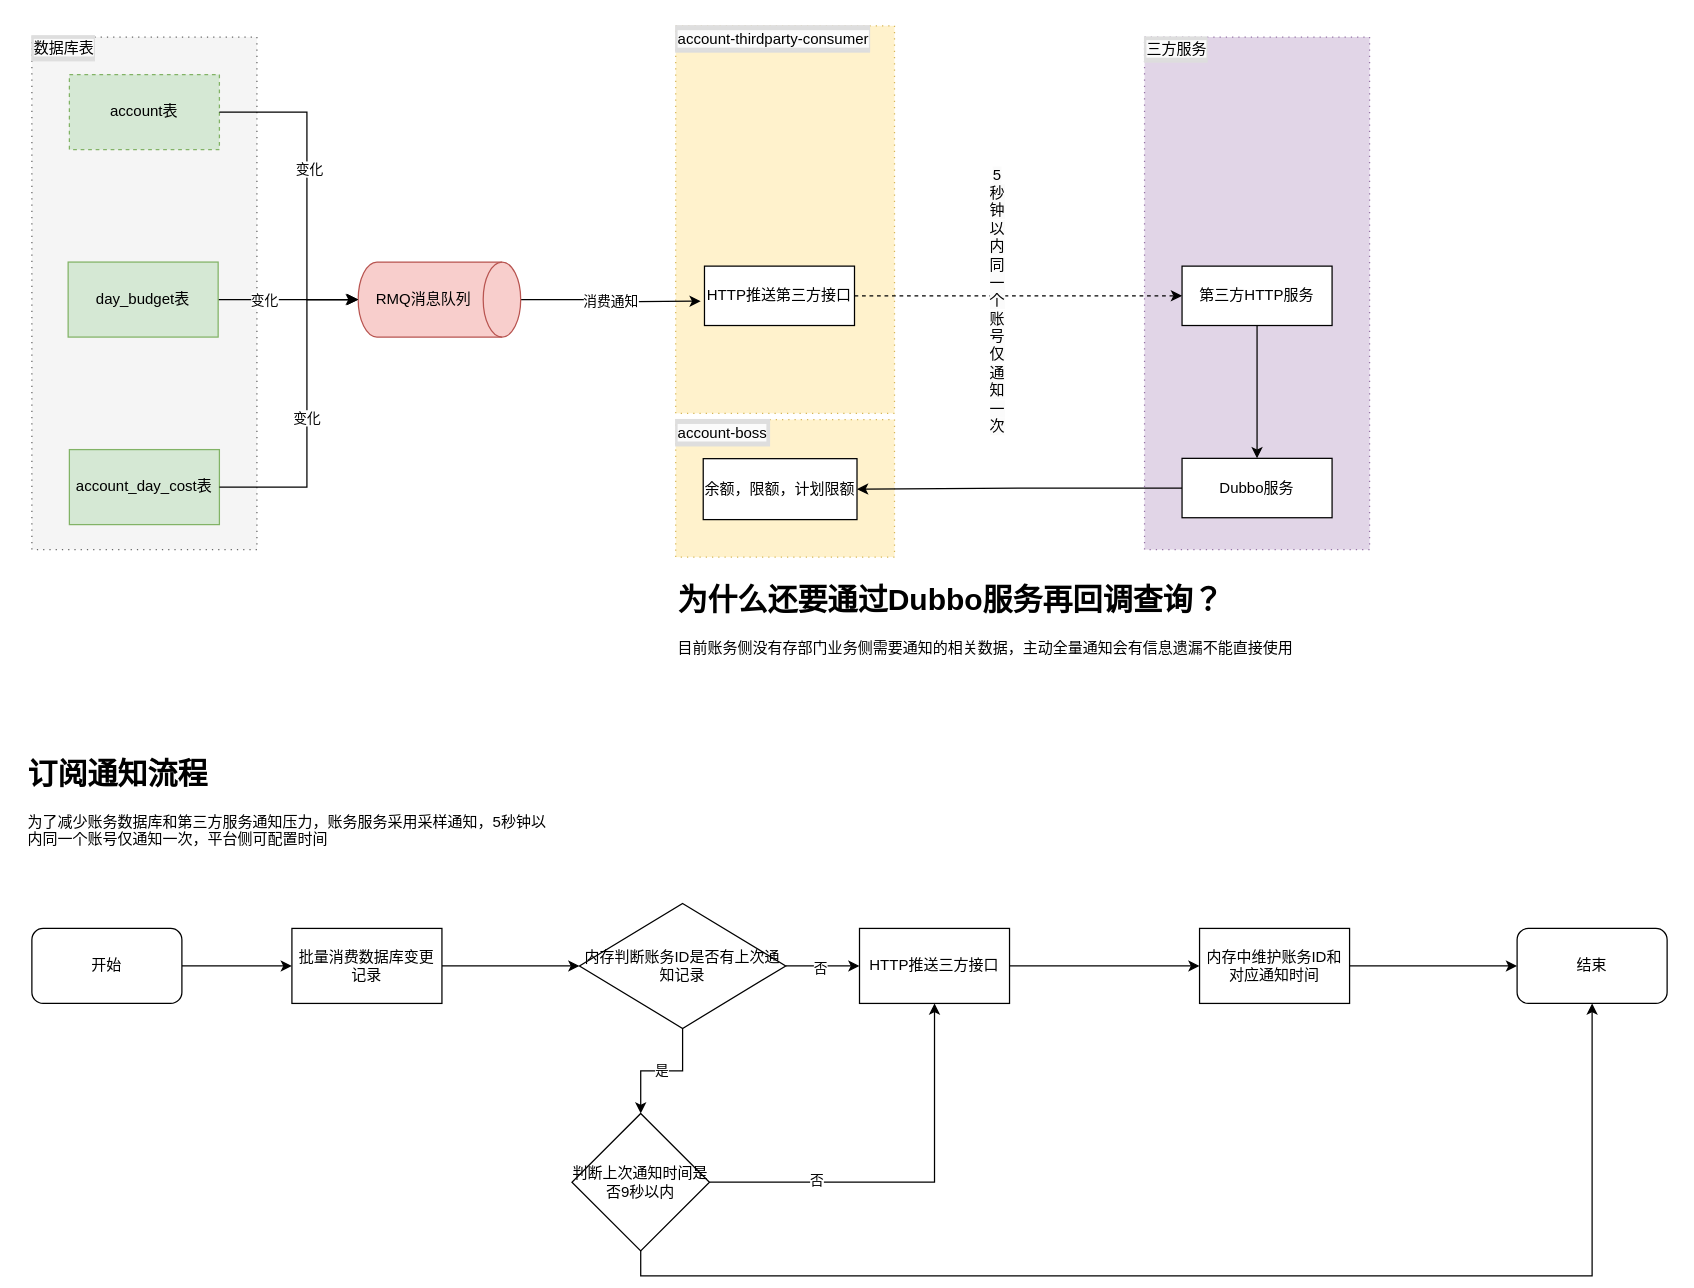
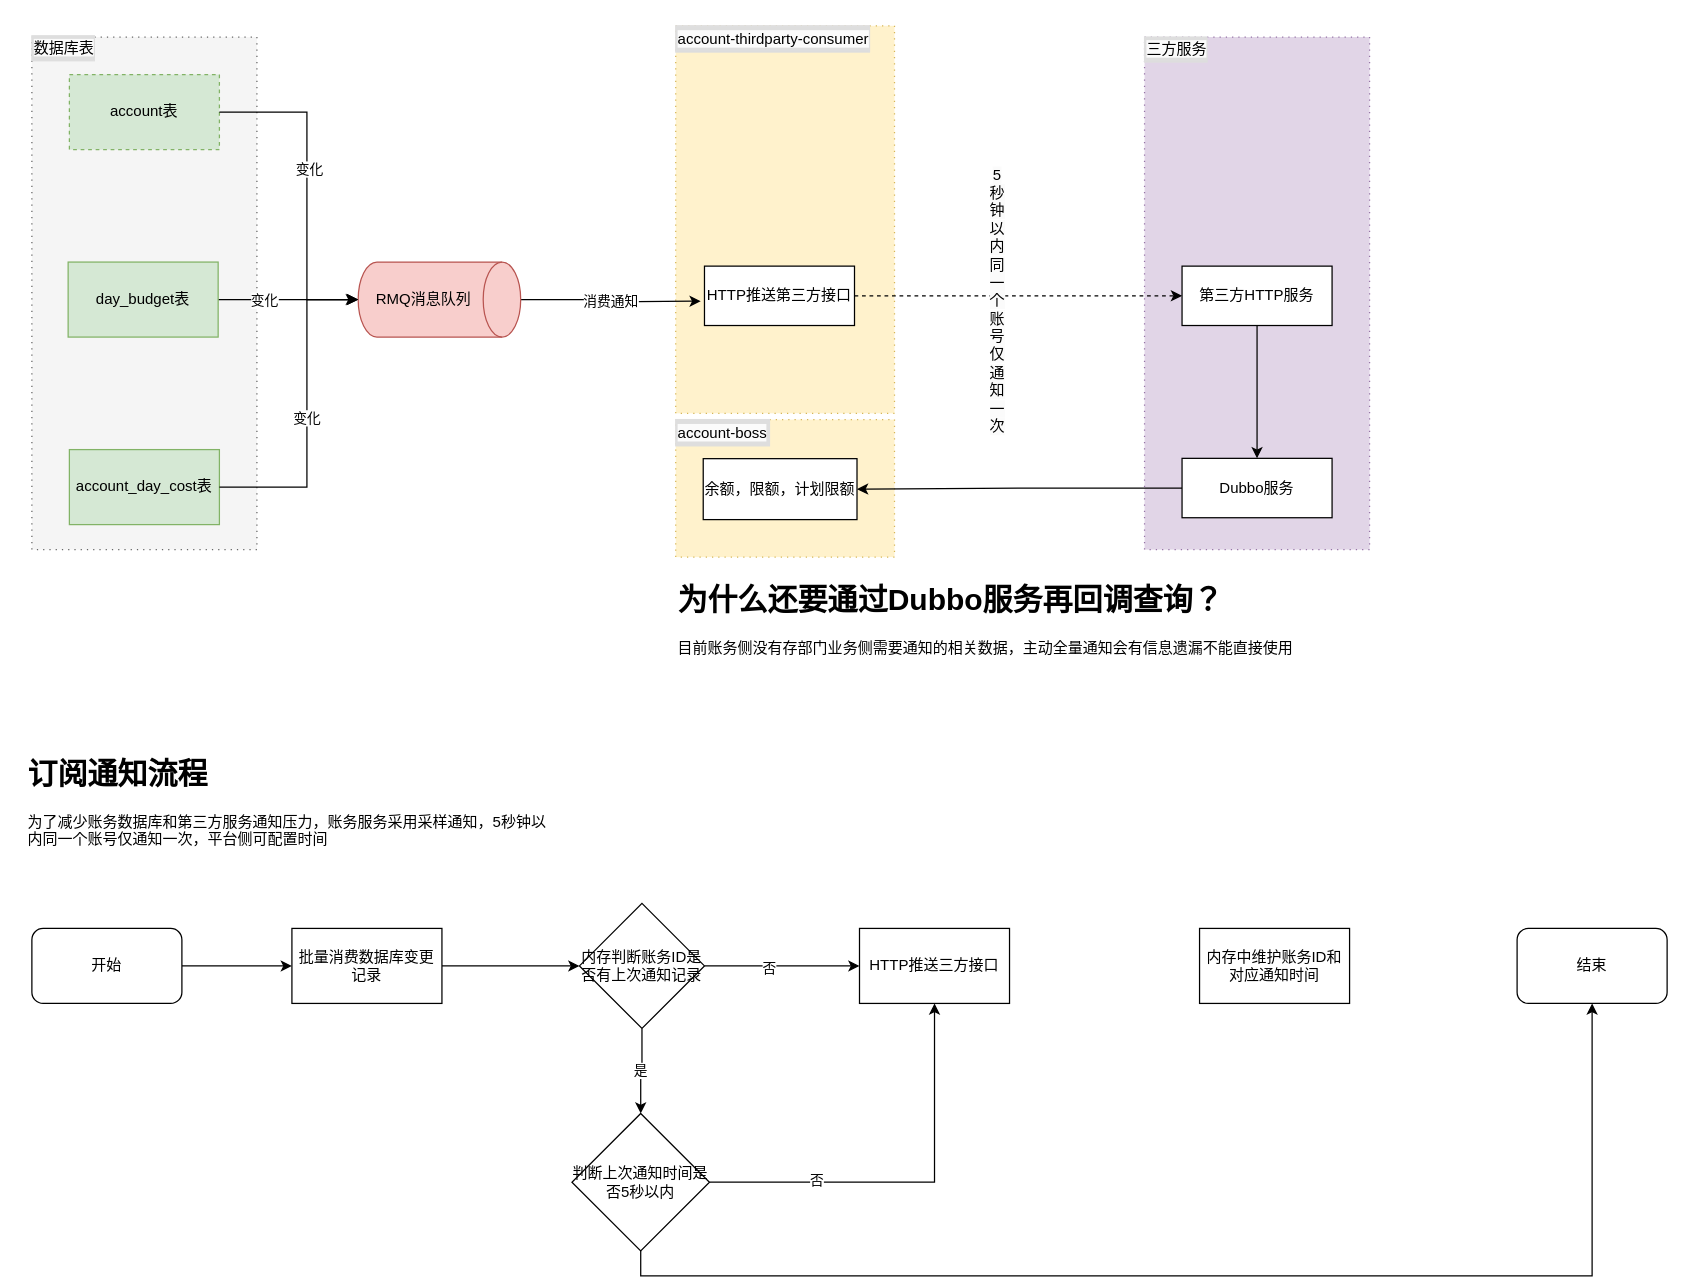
node "内存判断账务ID是否有上次通知记录": size 206x125 -> 125x125
edge "HTTP推送三方接口" -> "内存中维护账务ID和对应通知时间": removed
edge "内存中维护账务ID和对应通知时间" -> "结束": removed
node "判断上次通知时间是否9秒以内": label "判断上次通知时间是否9秒以内" -> "判断上次通知时间是否5秒以内"
